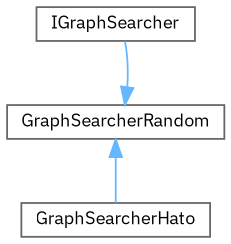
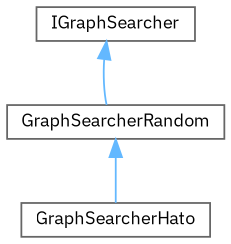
edge "IGraphSearcher" -> "GraphSearcherRandom": reversed
